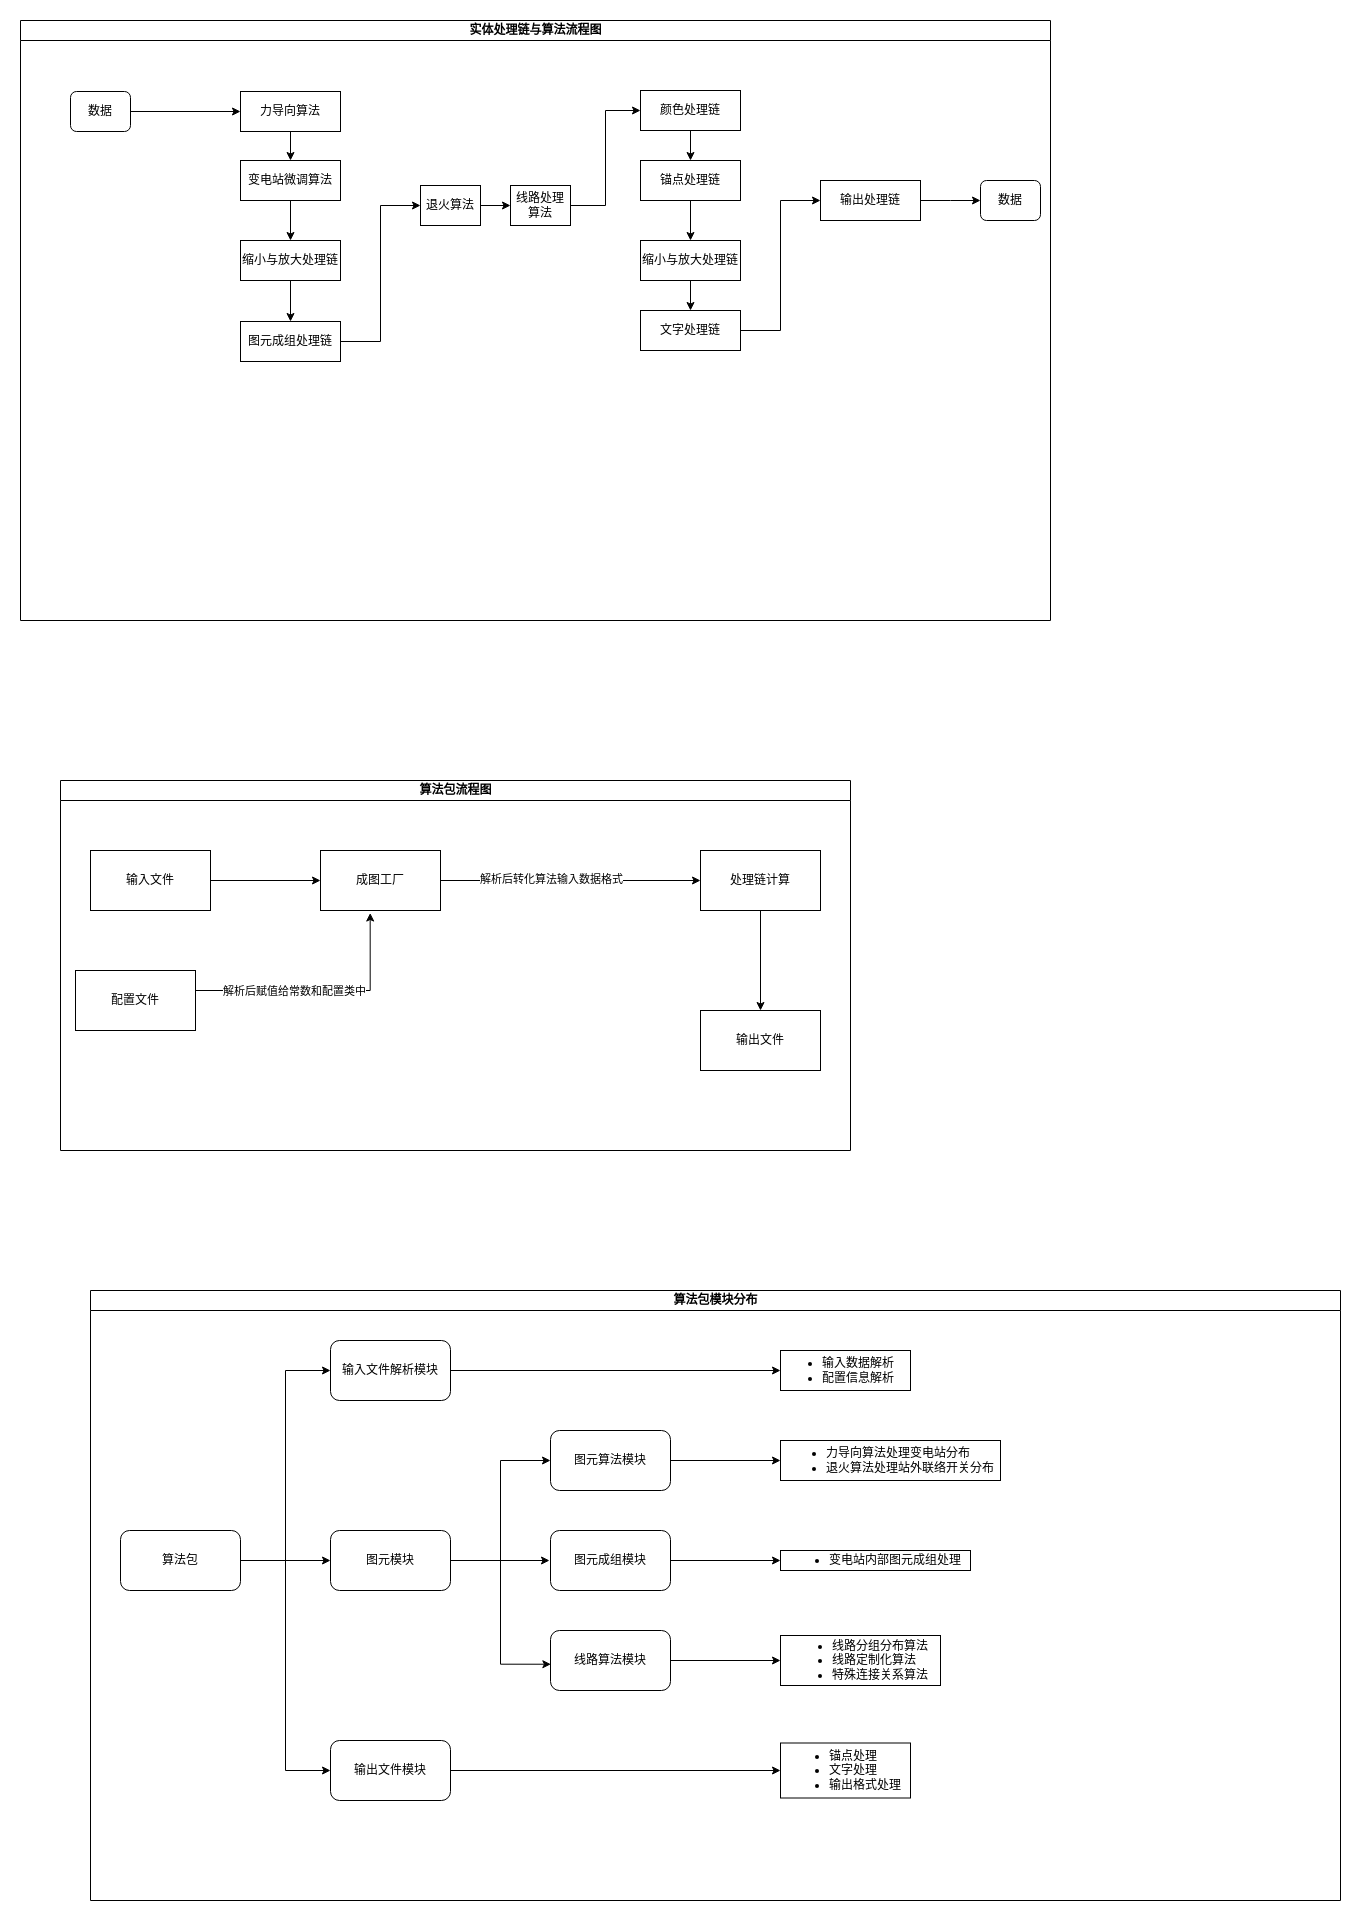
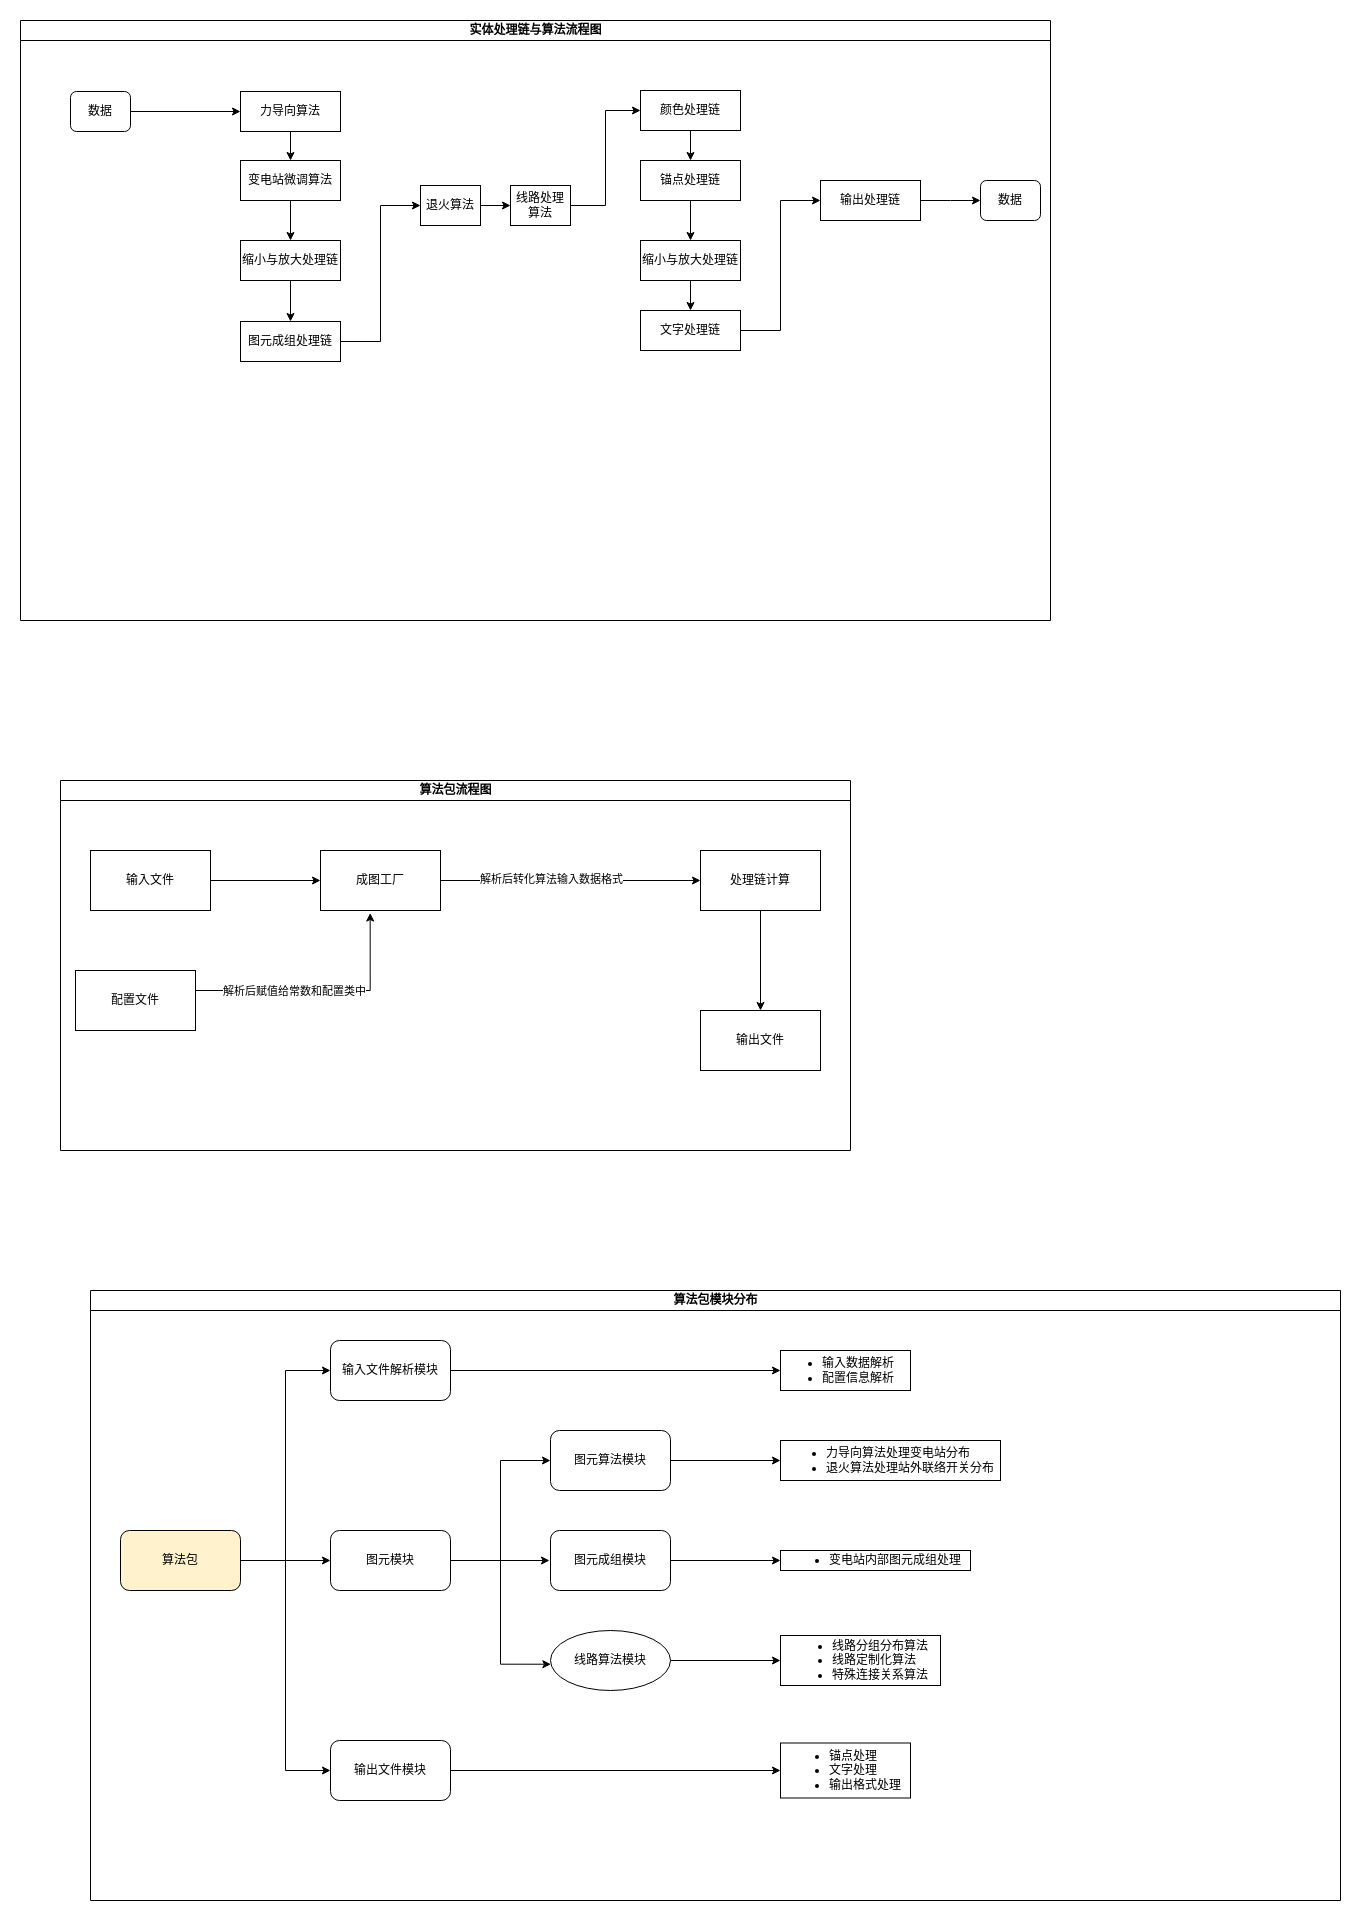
node "算法包": fillcolor #ffffff -> #fff2cc
node "线路算法模块": shape rounded rectangle -> ellipse
